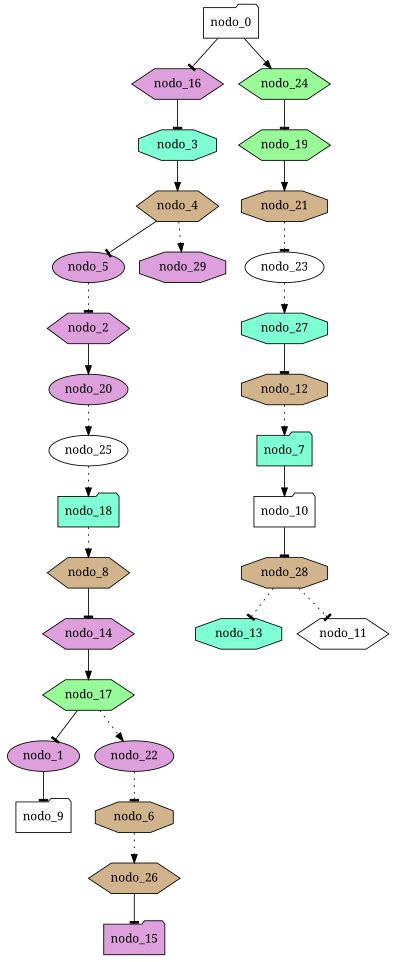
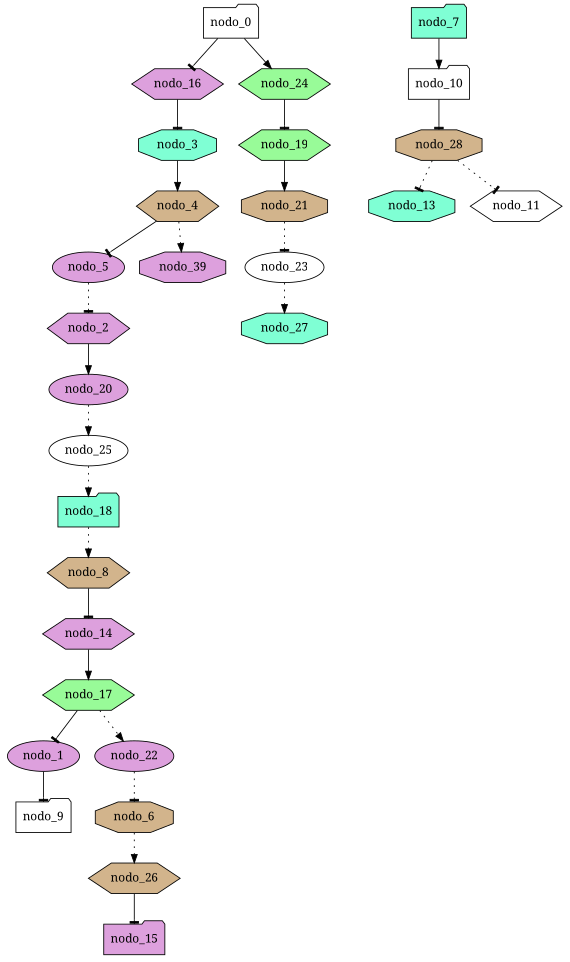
node "nodo_29": label "nodo_29" -> "nodo_39"
node "nodo_12": removed
